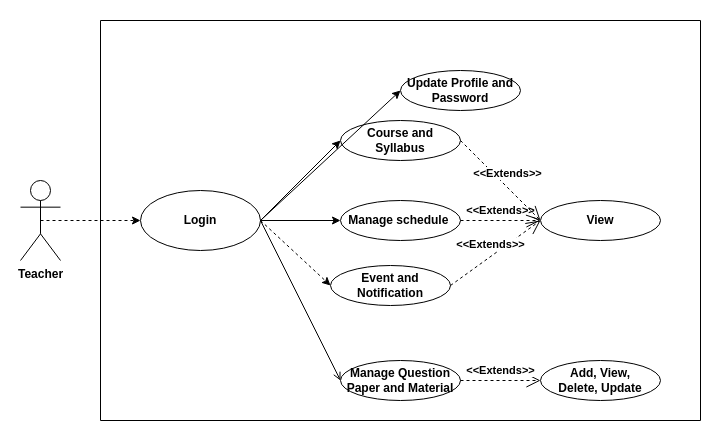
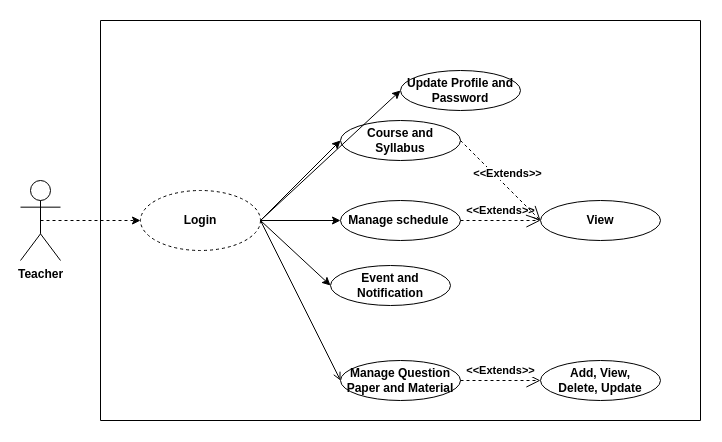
node "Login": style solid -> dashed
edge "Login" -> "Event and Notification": style dashed -> solid
edge "Event and Notification" -> "View": removed, label "<<Extends>>"
